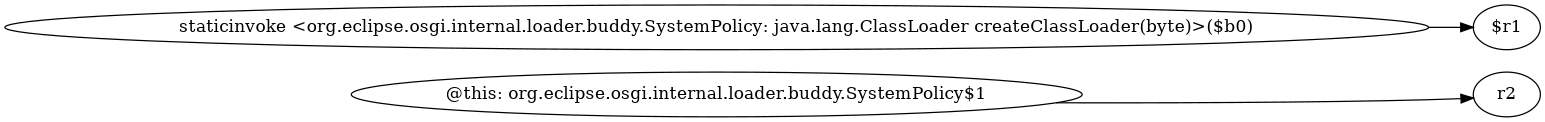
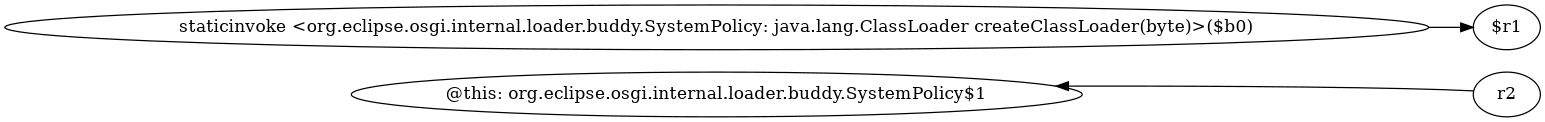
edge "@this: org.eclipse.osgi.internal.loader.buddy.SystemPolicy$1" -> "r2": reversed
